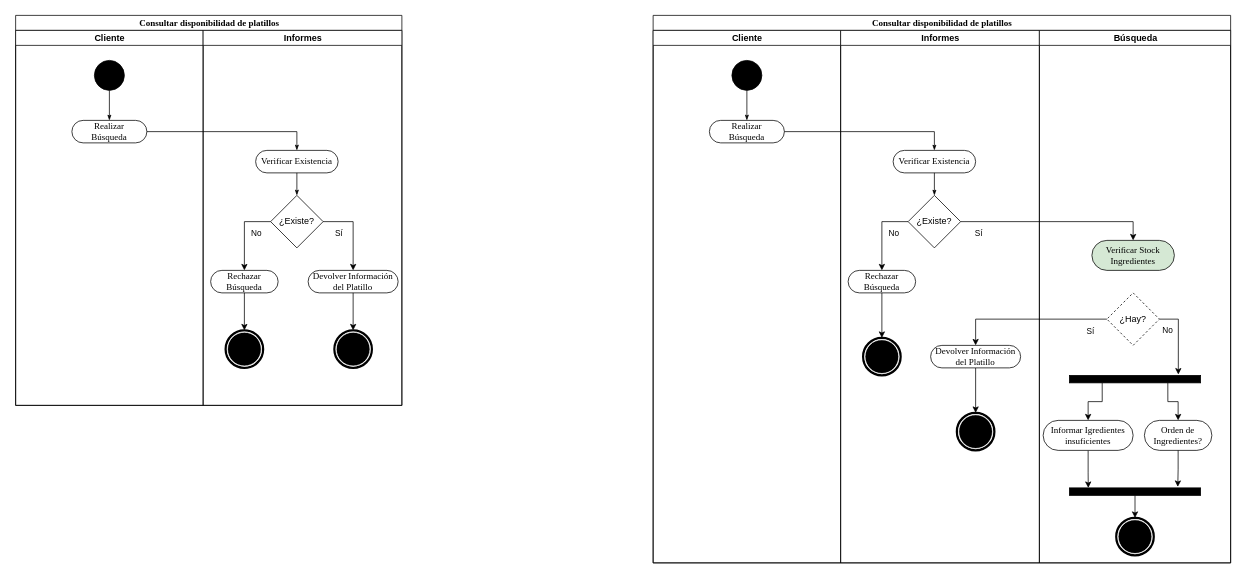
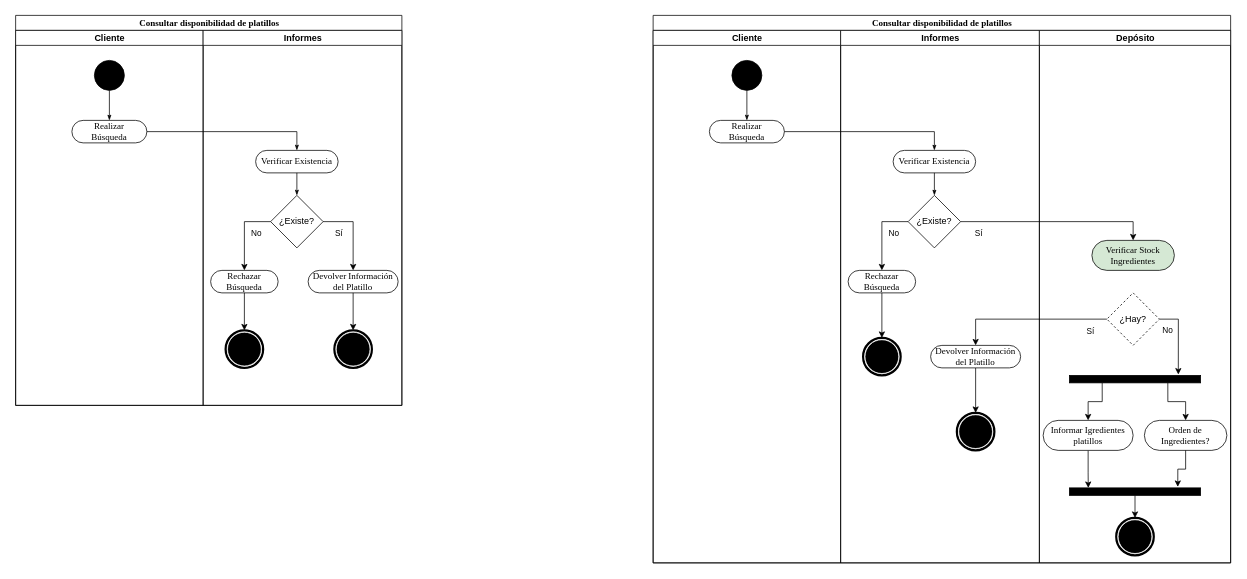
node "Búsqueda": label "Búsqueda" -> "Depósito"
node "Informar Igredientes insuficientes": label "Informar Igredientes insuficientes" -> "Informar Igredientes platillos"
node "Orden de Ingredientes?": size 68x30 -> 83x30
